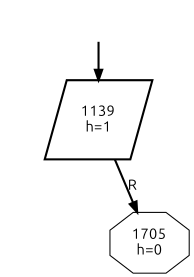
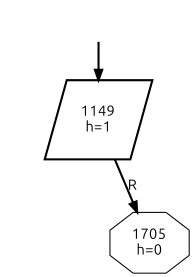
node "1139 h=1": label "1139 h=1" -> "1149 h=1"
